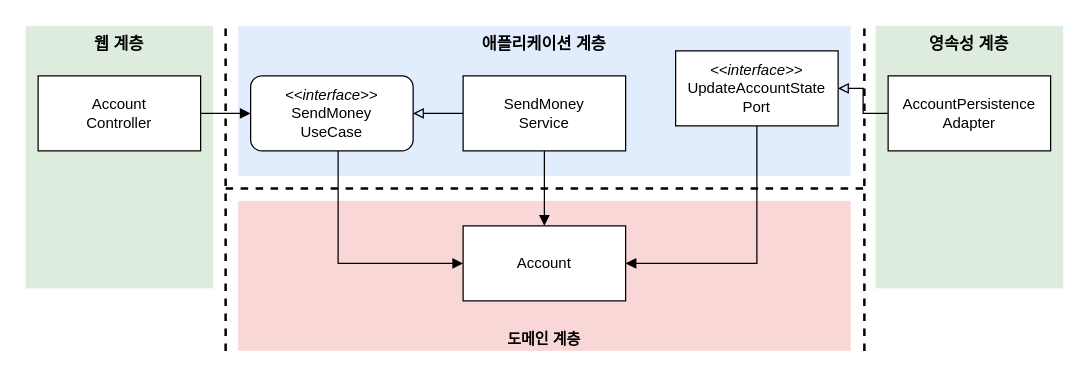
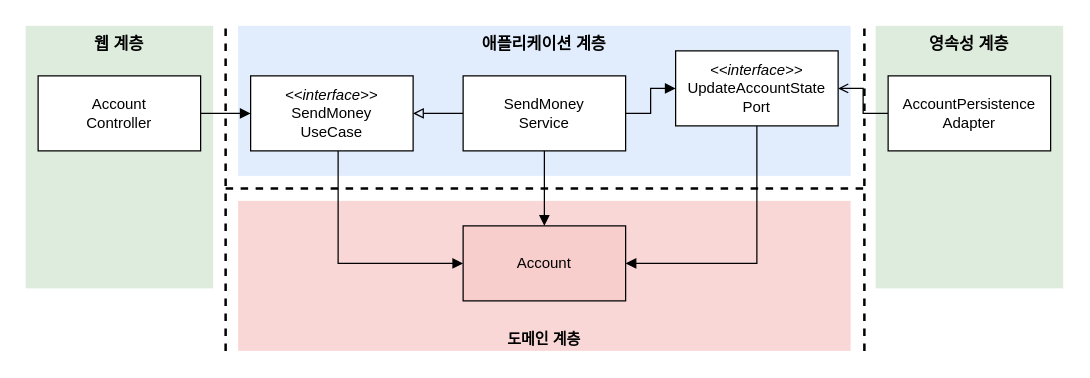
edge "AccountPersistence Adapter" -> "<<interface>> UpdateAccountState Port": arrowhead block -> open
edge "SendMoney Service" -> "<<interface>> UpdateAccountState Port": added
node "<<interface>> SendMoney UseCase": shape rounded rectangle -> rectangle
node "Account": fillcolor #ffffff -> #f8cecc
